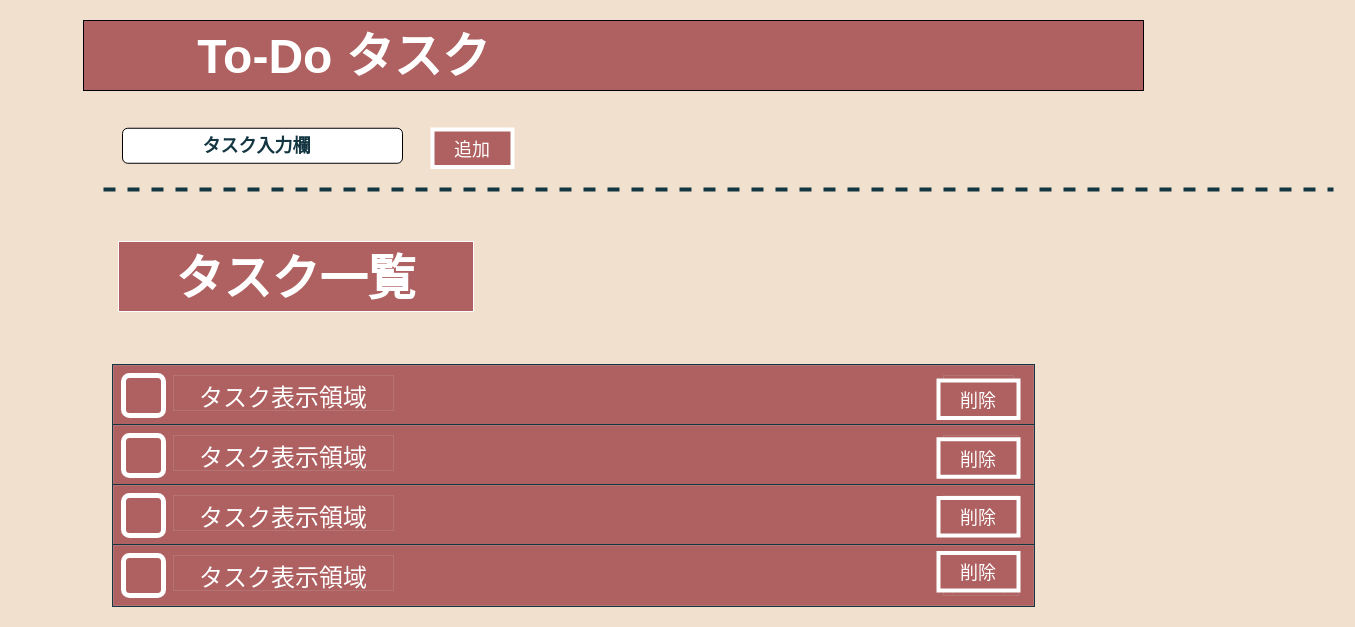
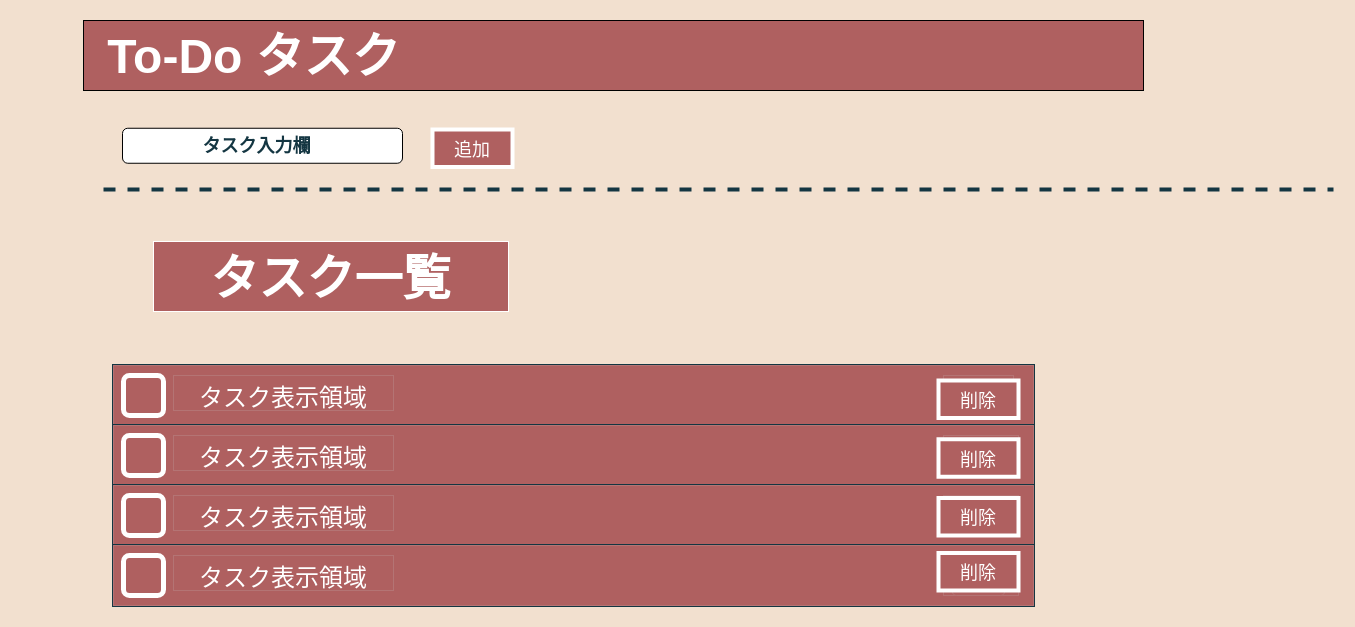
node "To-Do タスク": moved (344, 56) -> (254, 56)
node "タスク一覧": moved (296, 277) -> (331, 277)
